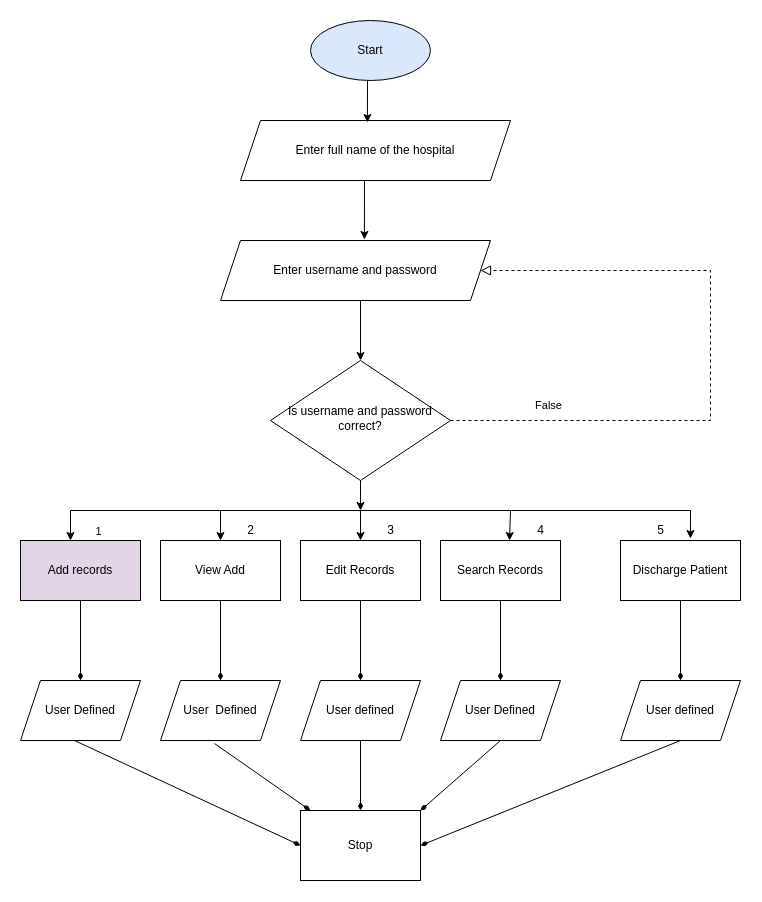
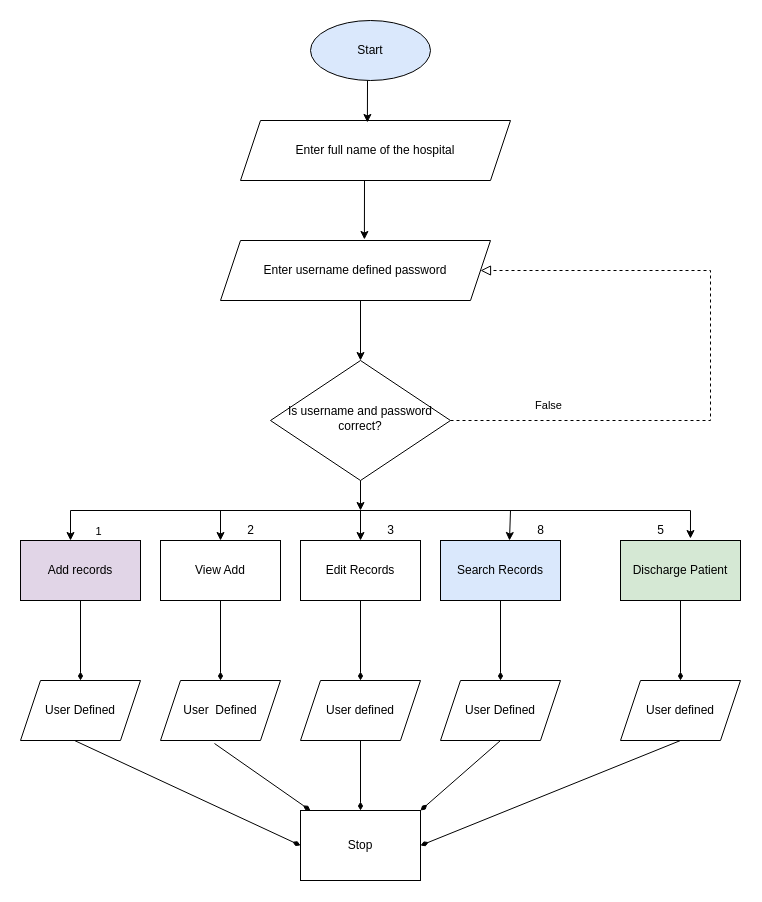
node "Enter username and password": label "Enter username and password" -> "Enter username defined password"
node "4": label "4" -> "8"
node "Search Records": fillcolor #ffffff -> #dae8fc
node "Discharge Patient": fillcolor #ffffff -> #d5e8d4
